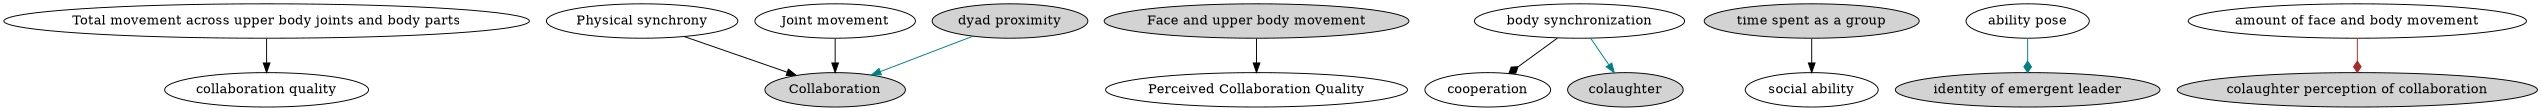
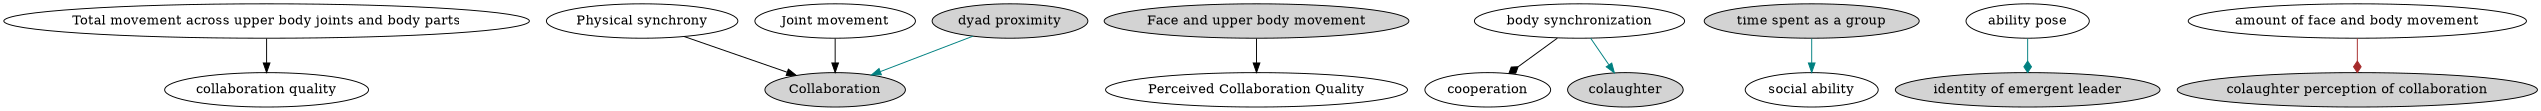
edge "time spent as a group" -> "social ability": color black -> teal
